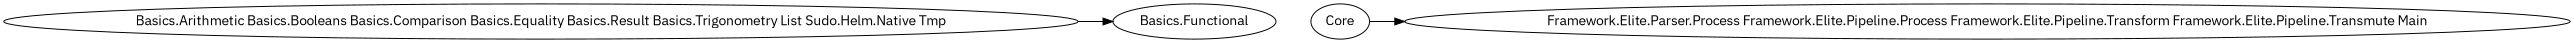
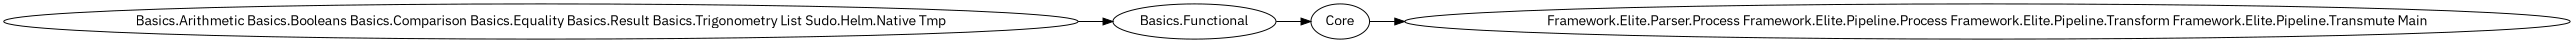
edge "Basics.Functional" -> "Core": added
